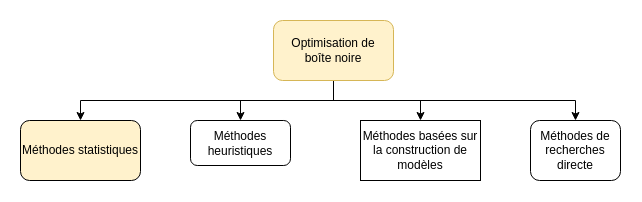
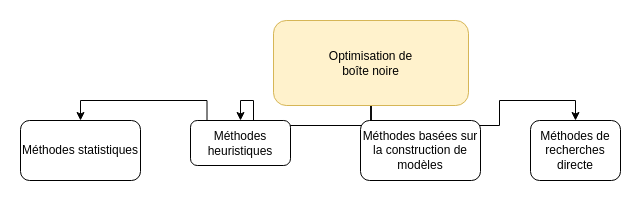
node "Optimisation de boîte noire": size 120x60 -> 195x85
node "Méthodes statistiques": fillcolor #fff2cc -> #ffffff
node "Méthodes basées sur la construction de modèles": shape rectangle -> rounded rectangle
